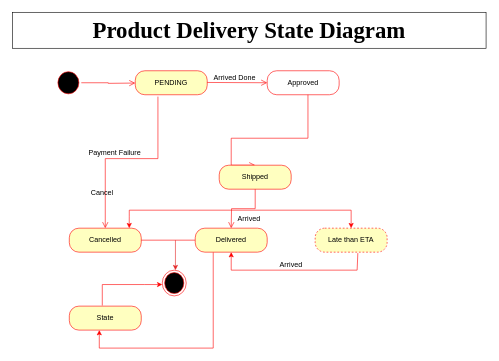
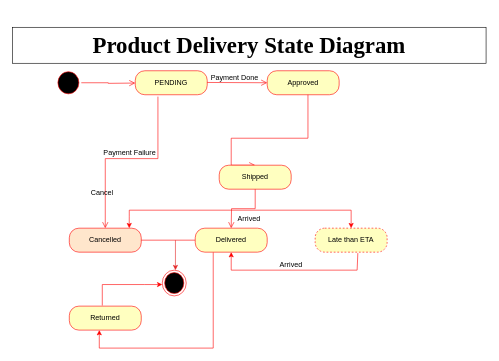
node "Product Delivery State Diagram": moved (249, 30) -> (249, 45)
node "Arrived Done": label "Arrived Done" -> "Payment Done"
node "Approved": fillcolor #ffffff -> #ffffc0
node "Payment Failure": moved (115, 153) -> (130, 153)
node "Cancelled": fillcolor #ffffc0 -> #ffe6cc
node "State": label "State" -> "Returned"
